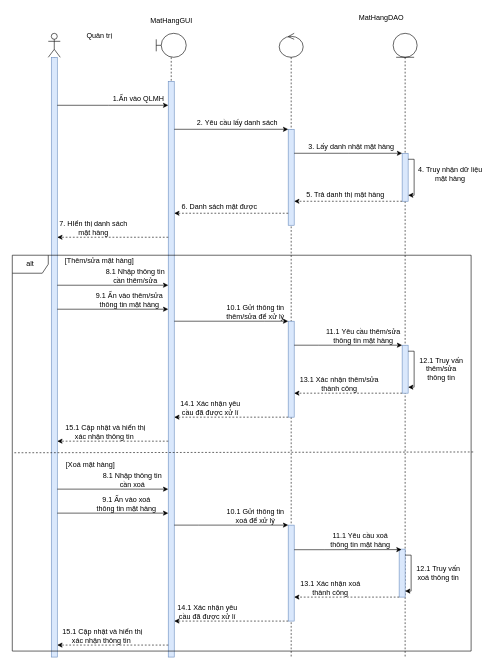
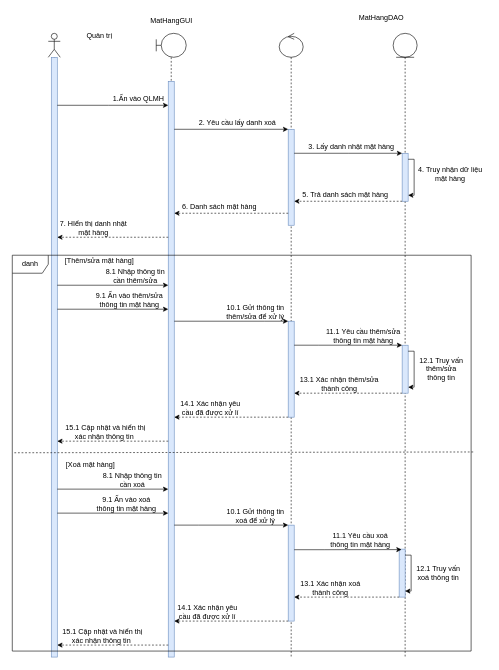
node "2. Yêu cầu lấy danh sách": label "2. Yêu cầu lấy danh sách" -> "2. Yêu cầu lấy danh xoá"
node "5. Trả danh thị mặt hàng": label "5. Trả danh thị mặt hàng" -> "5. Trả danh sách mặt hàng"
node "6. Danh sách mặt được": label "6. Danh sách mặt được" -> "6. Danh sách mặt hàng"
node "7. HIển thị danh sách mặt hàng": label "7. HIển thị danh sách mặt hàng" -> "7. HIển thị danh nhật mặt hàng"
node "alt": label "alt" -> "danh"
